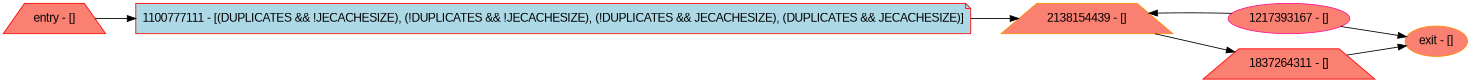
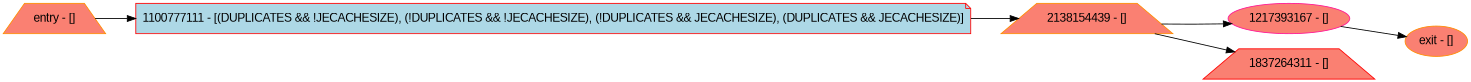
edge "1217393167 - []" -> "2138154439 - []": reversed
node "entry - []": color red -> darkorange
edge "1837264311 - []" -> "exit - []": removed
